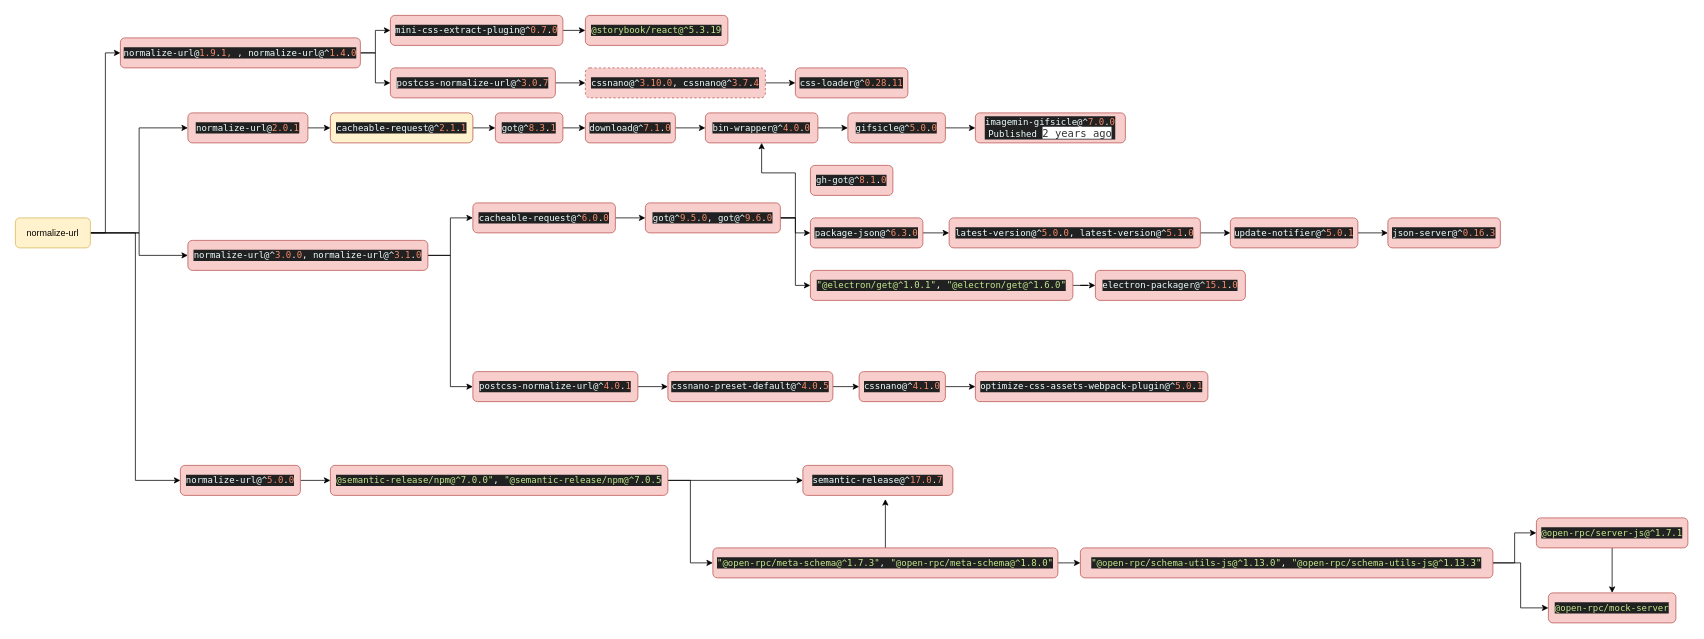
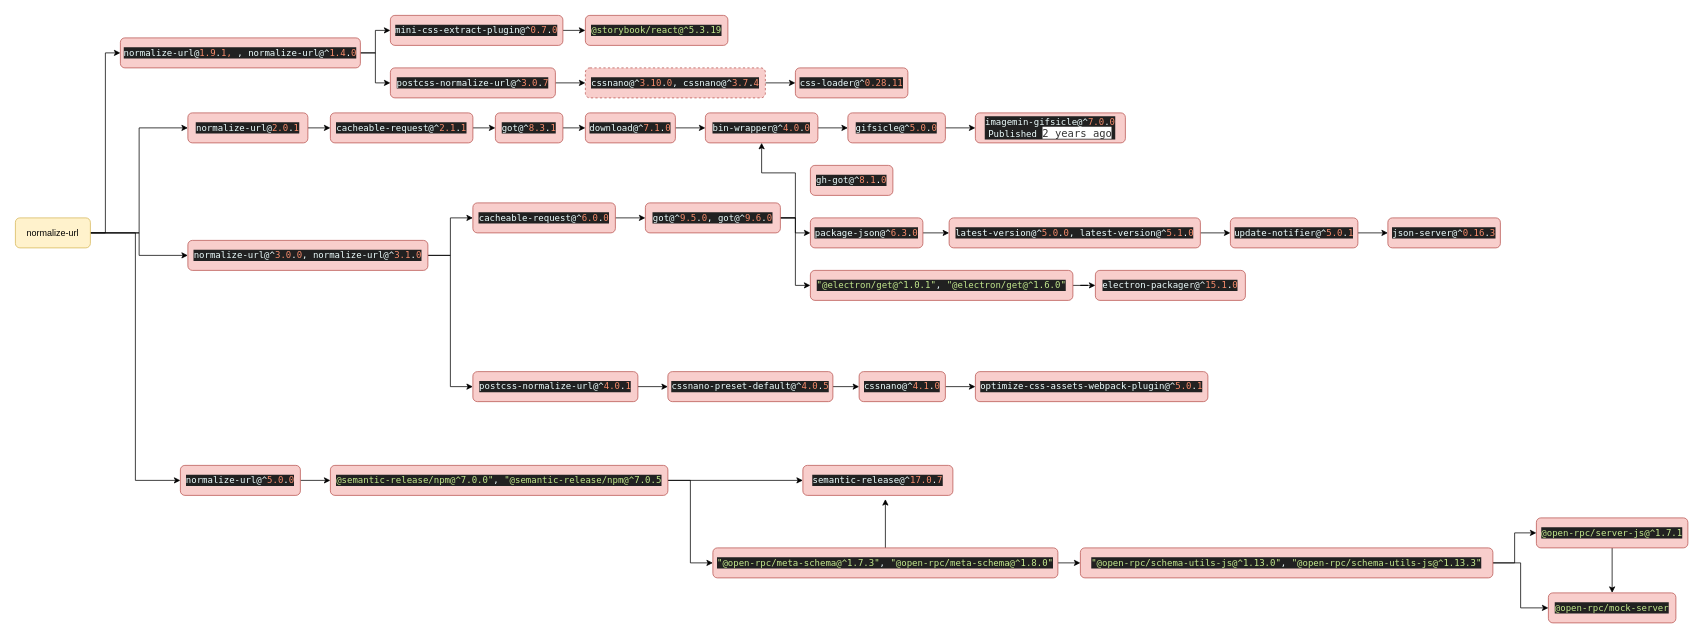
node "cacheable-request@^2.1.1": fillcolor #fff2cc -> #f8cecc
